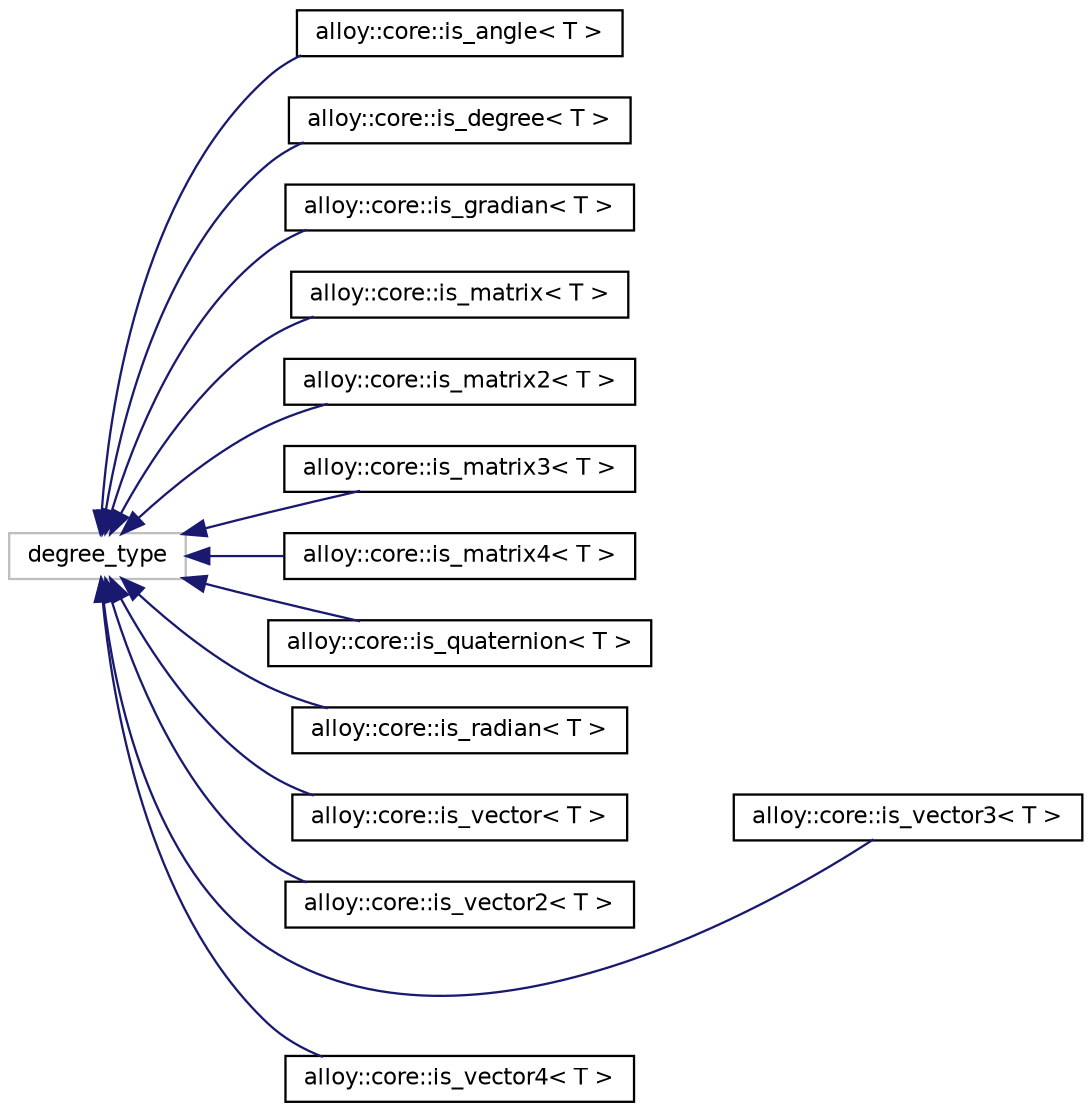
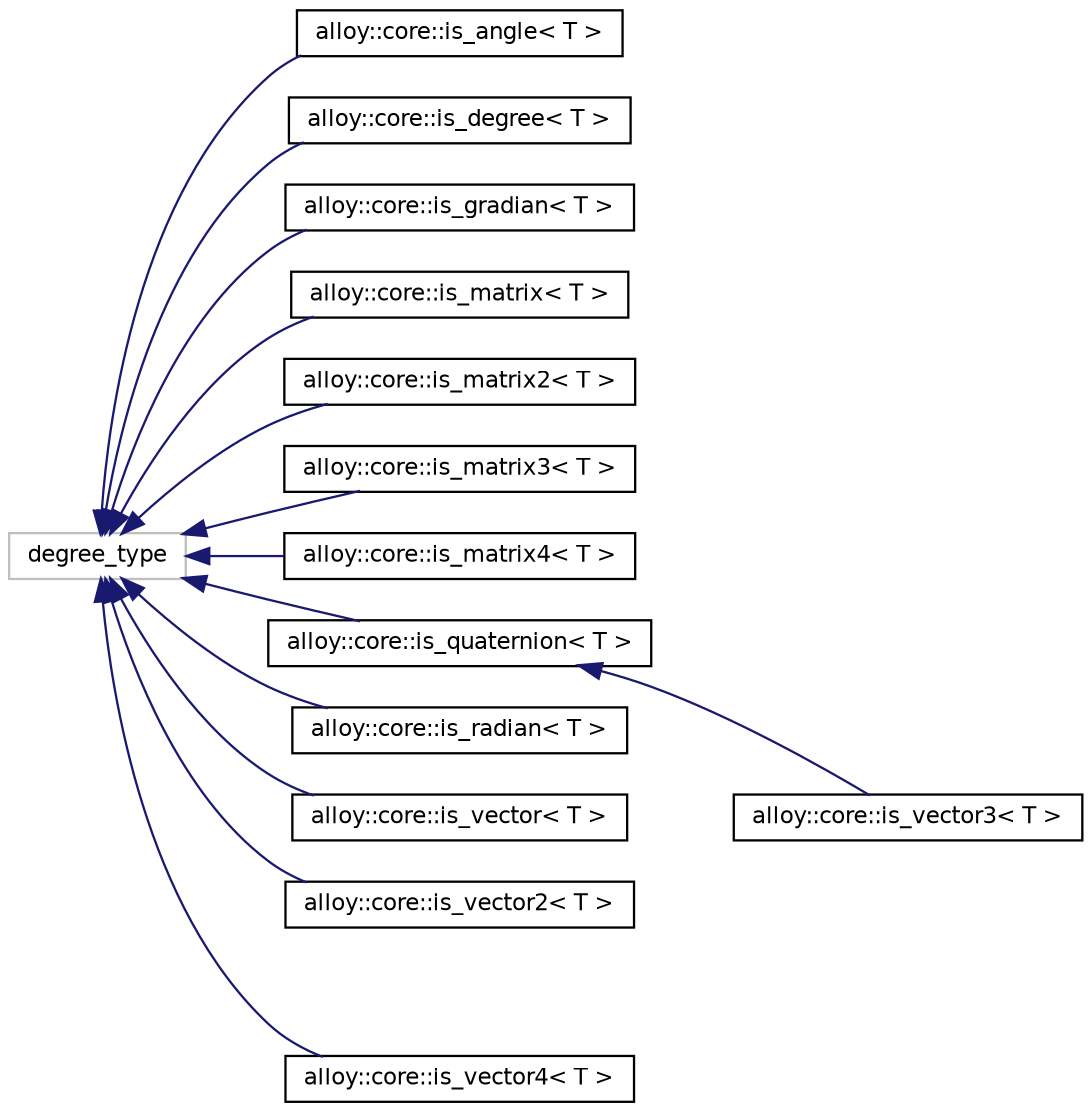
edge "alloy::core::is_vector3< T >" -> "degree_type": now "alloy::core::is_vector3< T >" -> "alloy::core::is_quaternion< T >"
